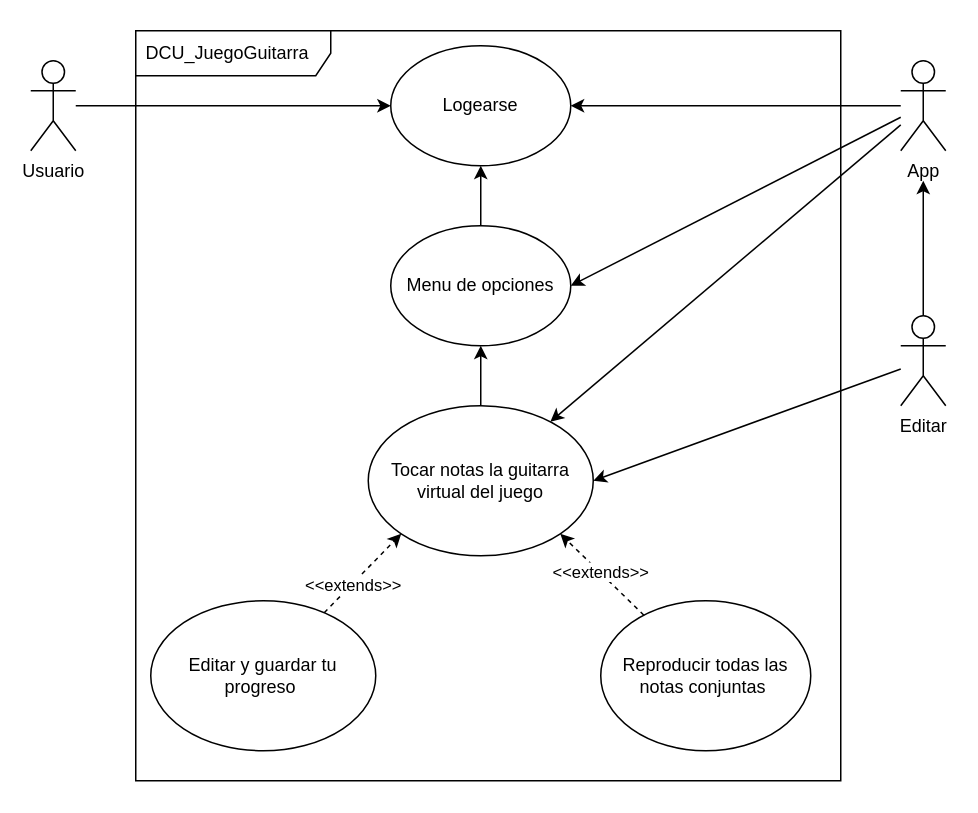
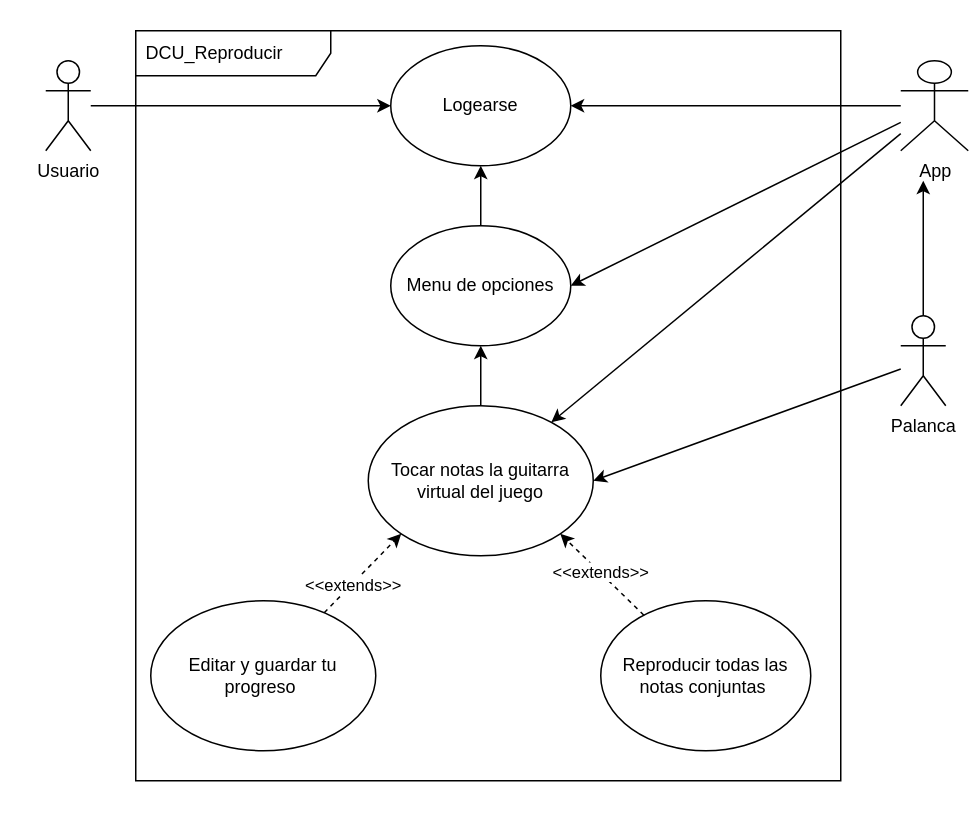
node "DCU_JuegoGuitarra": label "DCU_JuegoGuitarra" -> "DCU_Reproducir"
node "Usuario": moved (53, 106) -> (68, 106)
node "App": size 45x90 -> 68x90
node "Editar": label "Editar" -> "Palanca"
